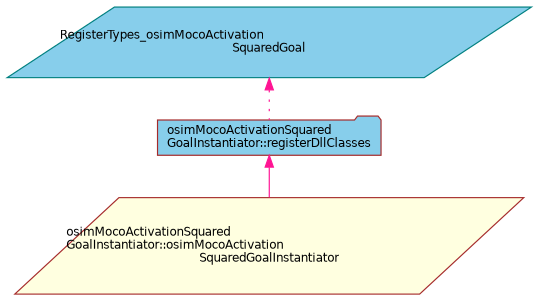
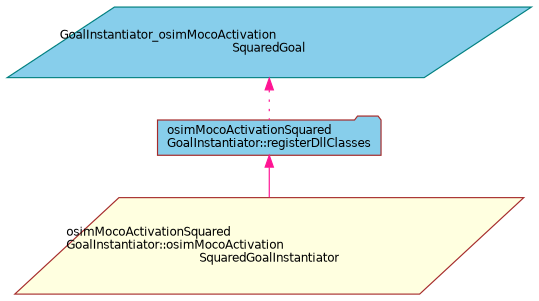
node "RegisterTypes_osimMocoActivation SquaredGoal": label "RegisterTypes_osimMocoActivation SquaredGoal" -> "GoalInstantiator_osimMocoActivation SquaredGoal"
